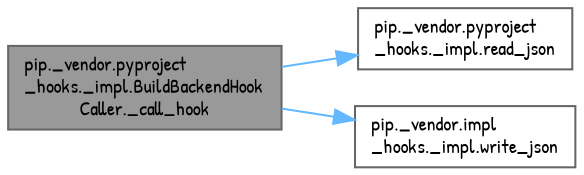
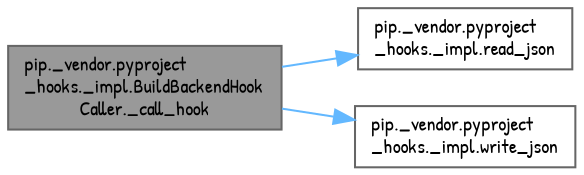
node "pip._vendor.impl _hooks._impl.write_json": label "pip._vendor.impl _hooks._impl.write_json" -> "pip._vendor.pyproject _hooks._impl.write_json"
